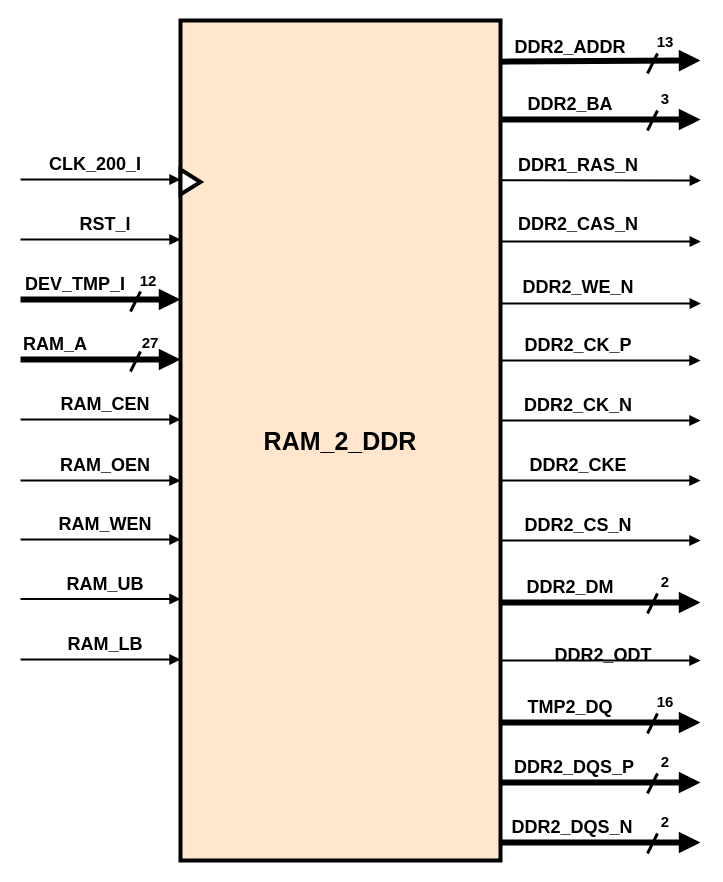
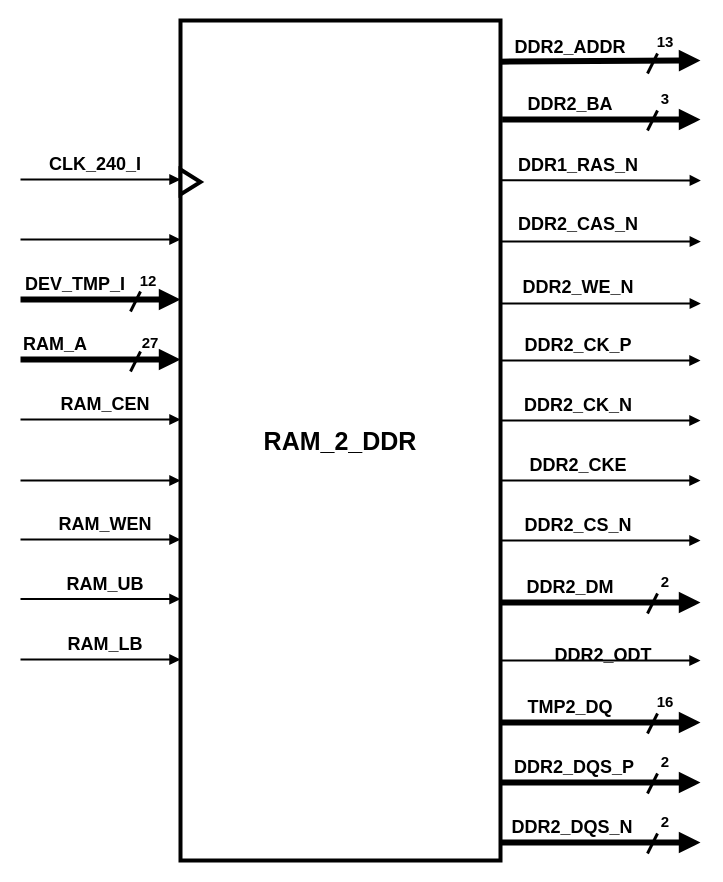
node "CLK_200_I": label "CLK_200_I" -> "CLK_240_I"
node "RST_I": removed
node "RAM_2_DDR": fillcolor #ffe6cc -> #ffffff
node "RAM_OEN": removed
